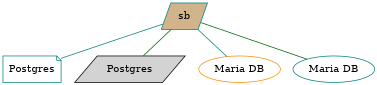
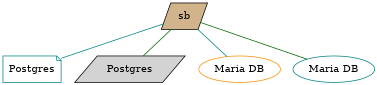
node "sb": color teal -> black
